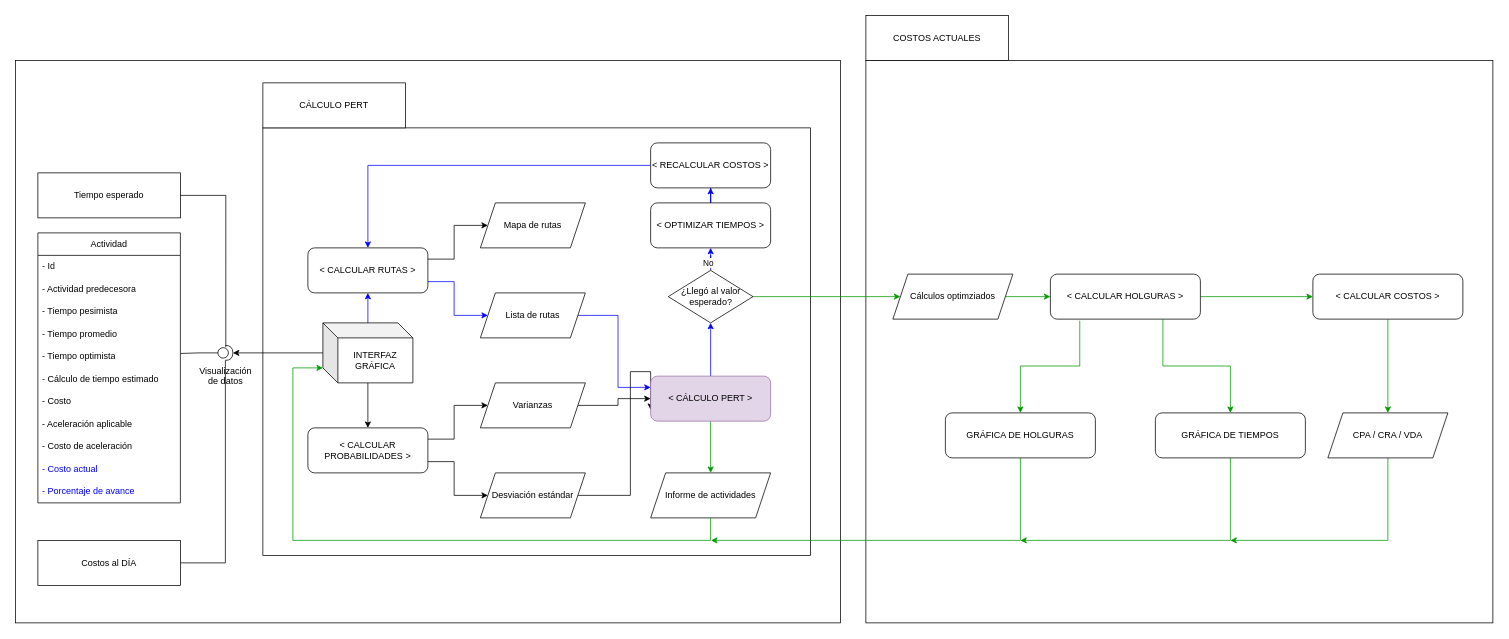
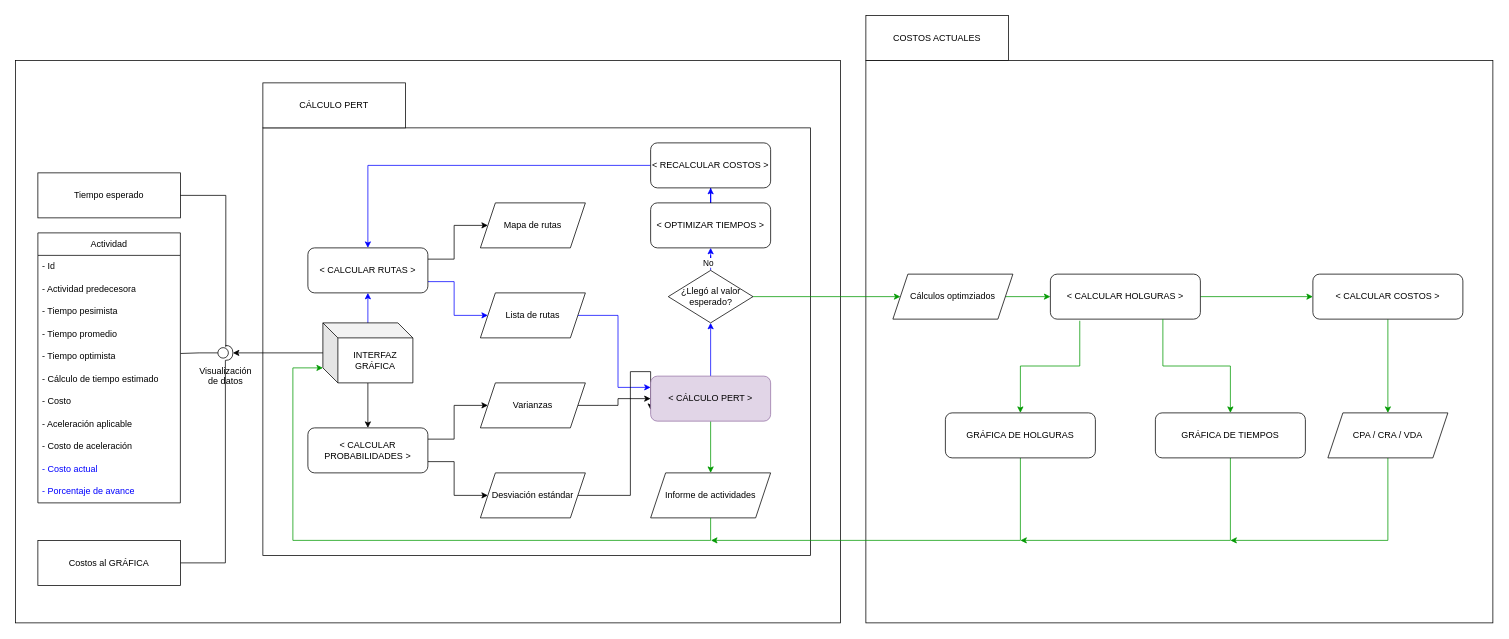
node "Costos al DÍA": label "Costos al DÍA" -> "Costos al GRÁFICA"
